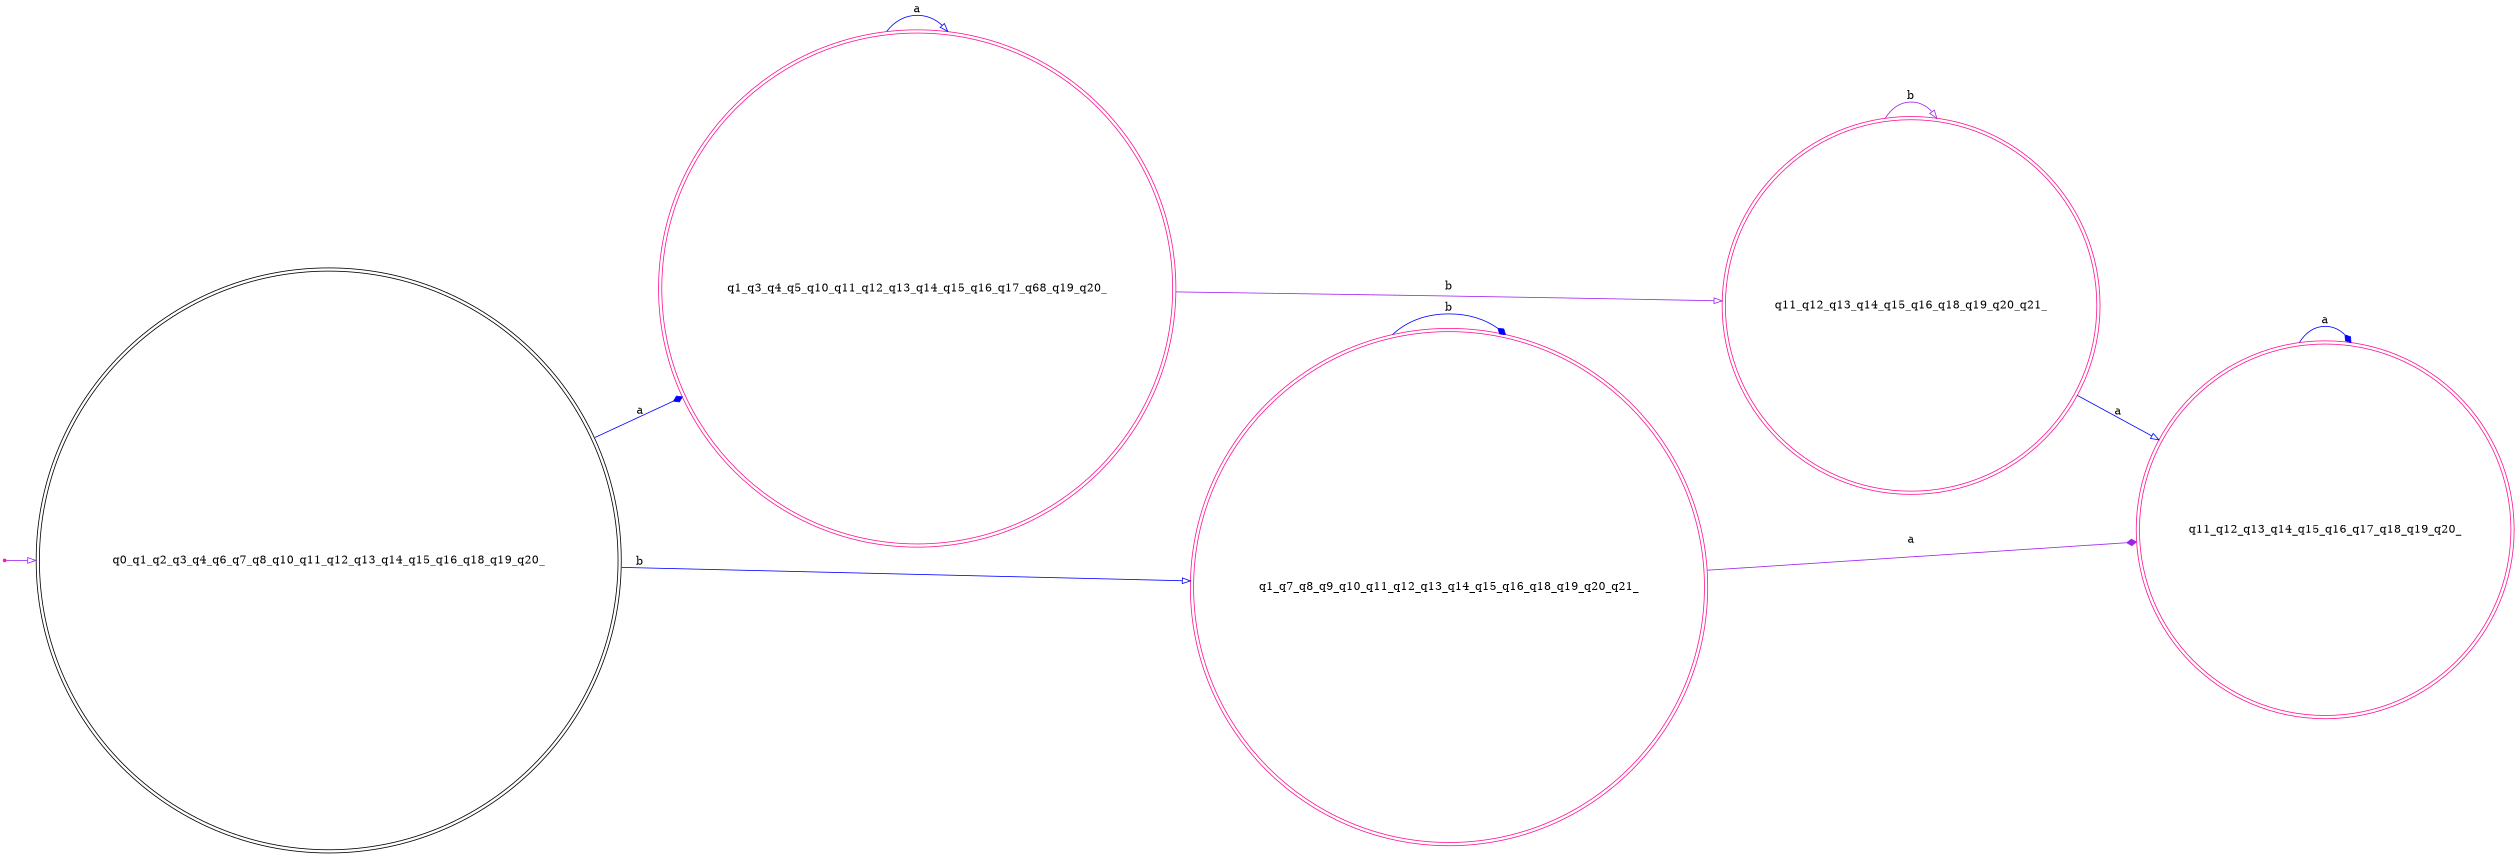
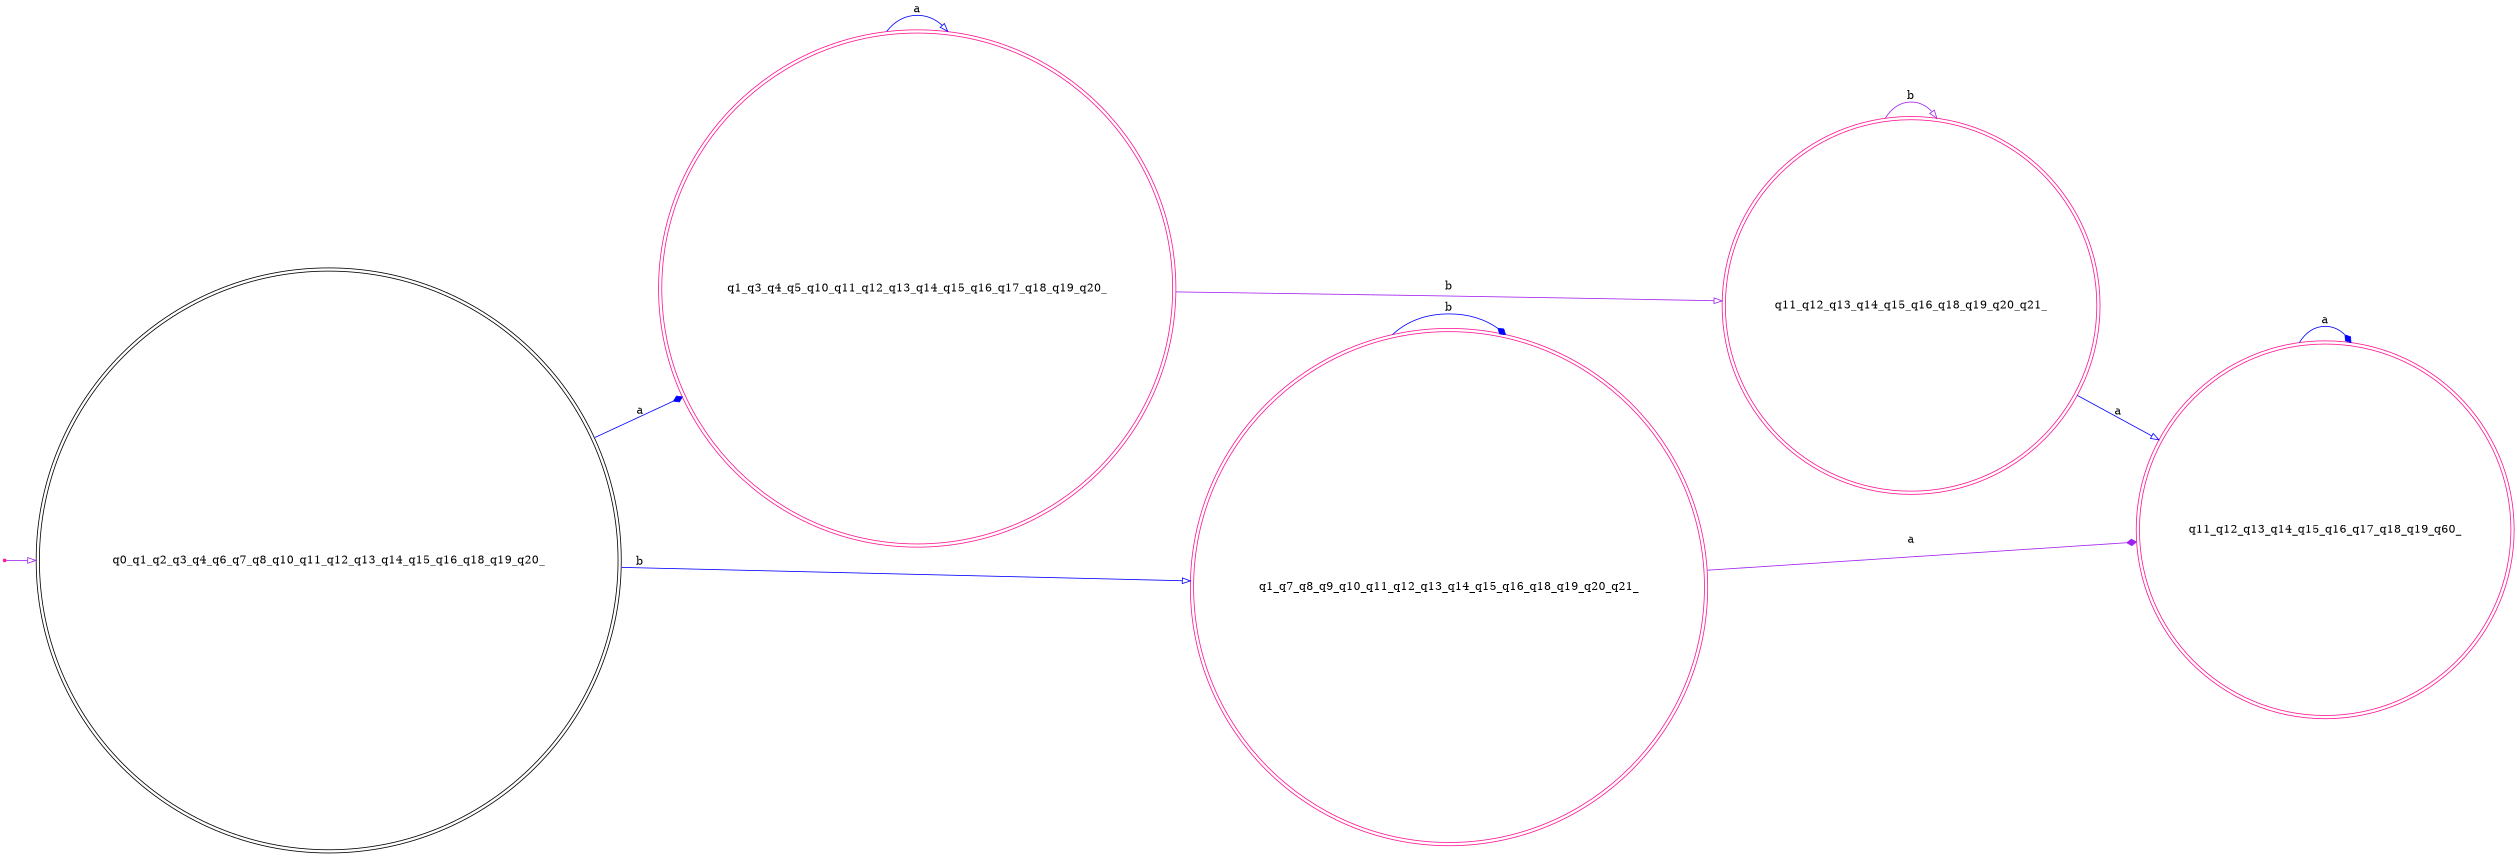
node "q1_q3_q4_q5_q10_q11_q12_q13_q14_q15_q16_q17_q68_q19_q20_": label "q1_q3_q4_q5_q10_q11_q12_q13_q14_q15_q16_q17_q68_q19_q20_" -> "q1_q3_q4_q5_q10_q11_q12_q13_q14_q15_q16_q17_q18_q19_q20_"
node "q11_q12_q13_q14_q15_q16_q17_q18_q19_q20_": label "q11_q12_q13_q14_q15_q16_q17_q18_q19_q20_" -> "q11_q12_q13_q14_q15_q16_q17_q18_q19_q60_"
